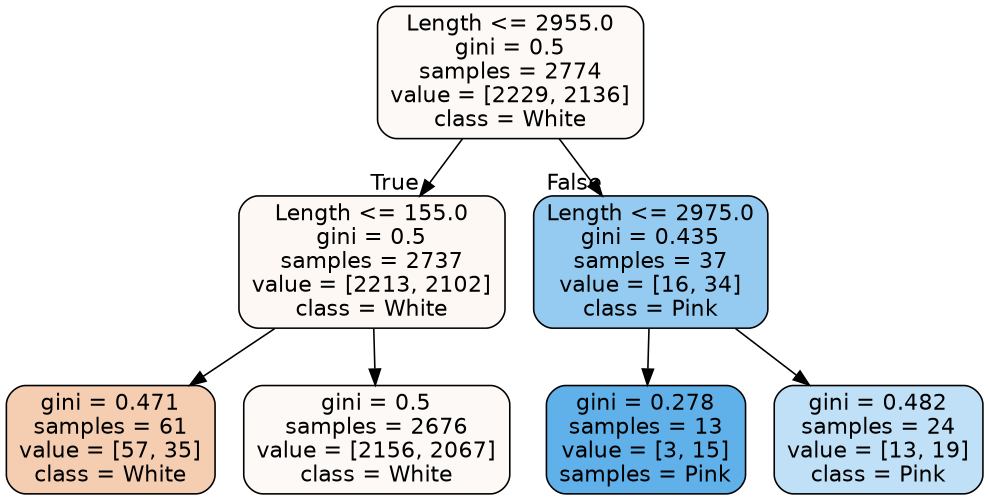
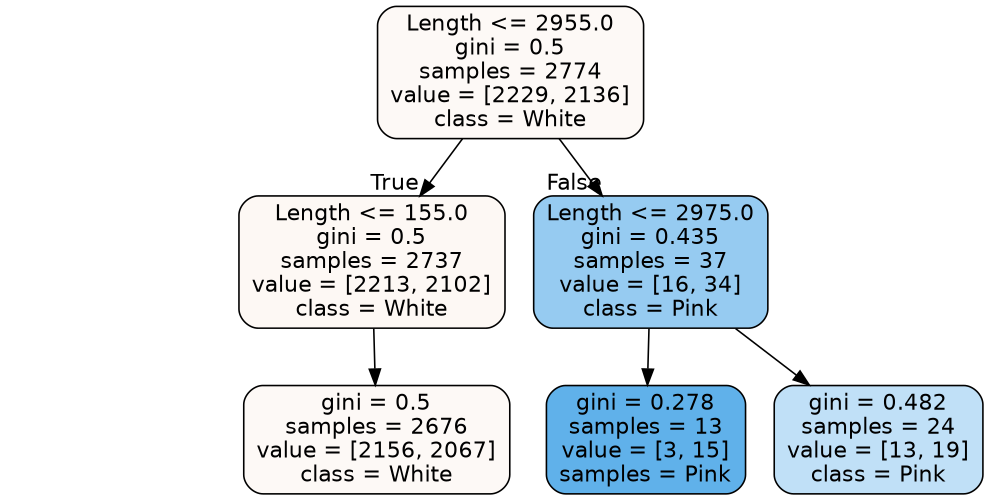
node "gini = 0.471 samples = 61 value = [57, 35] class = White": removed
